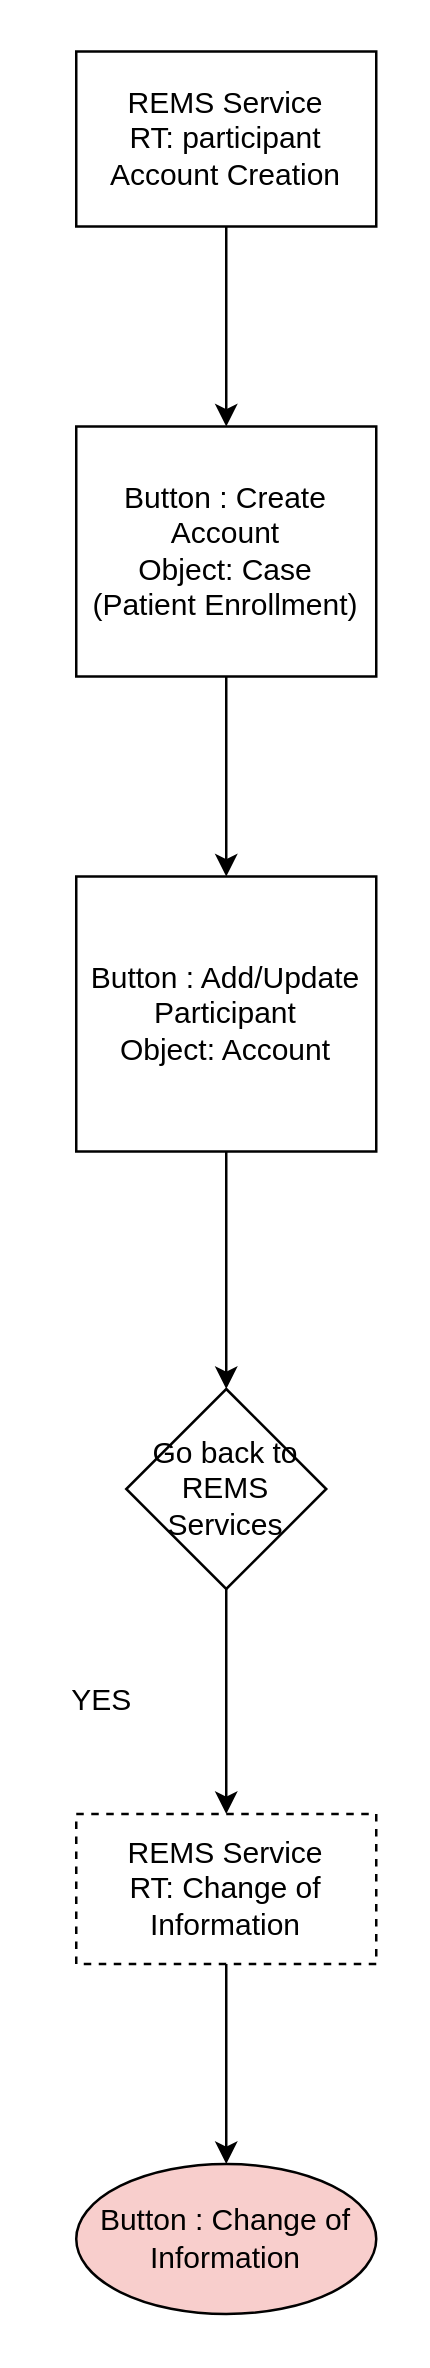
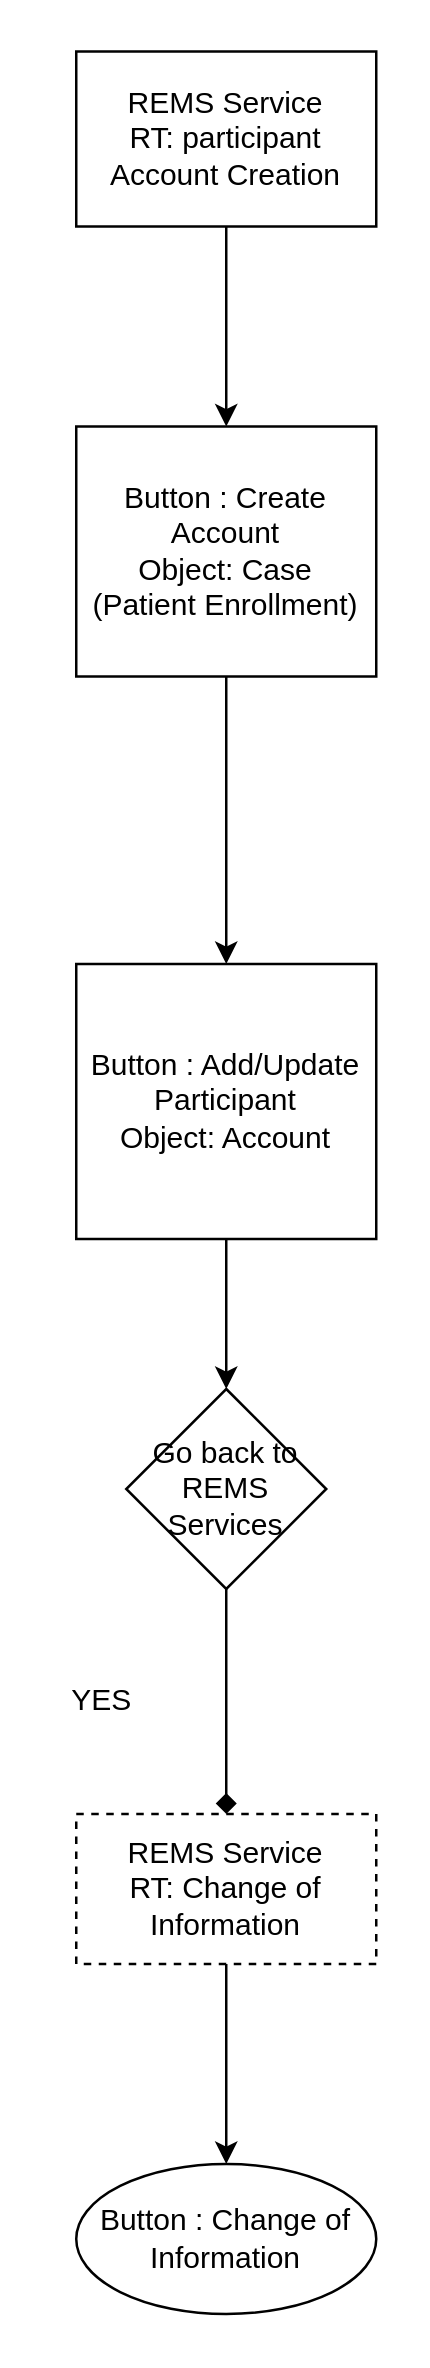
node "Button : Add/Update Participant Object: Account": moved (226, 1014) -> (226, 1101)
edge "Go back to REMS Services" -> "REMS ServiceRT: Change of Information": arrowhead classic -> diamond
node "Button : Change of Information": fillcolor #f8cecc -> #ffffff
